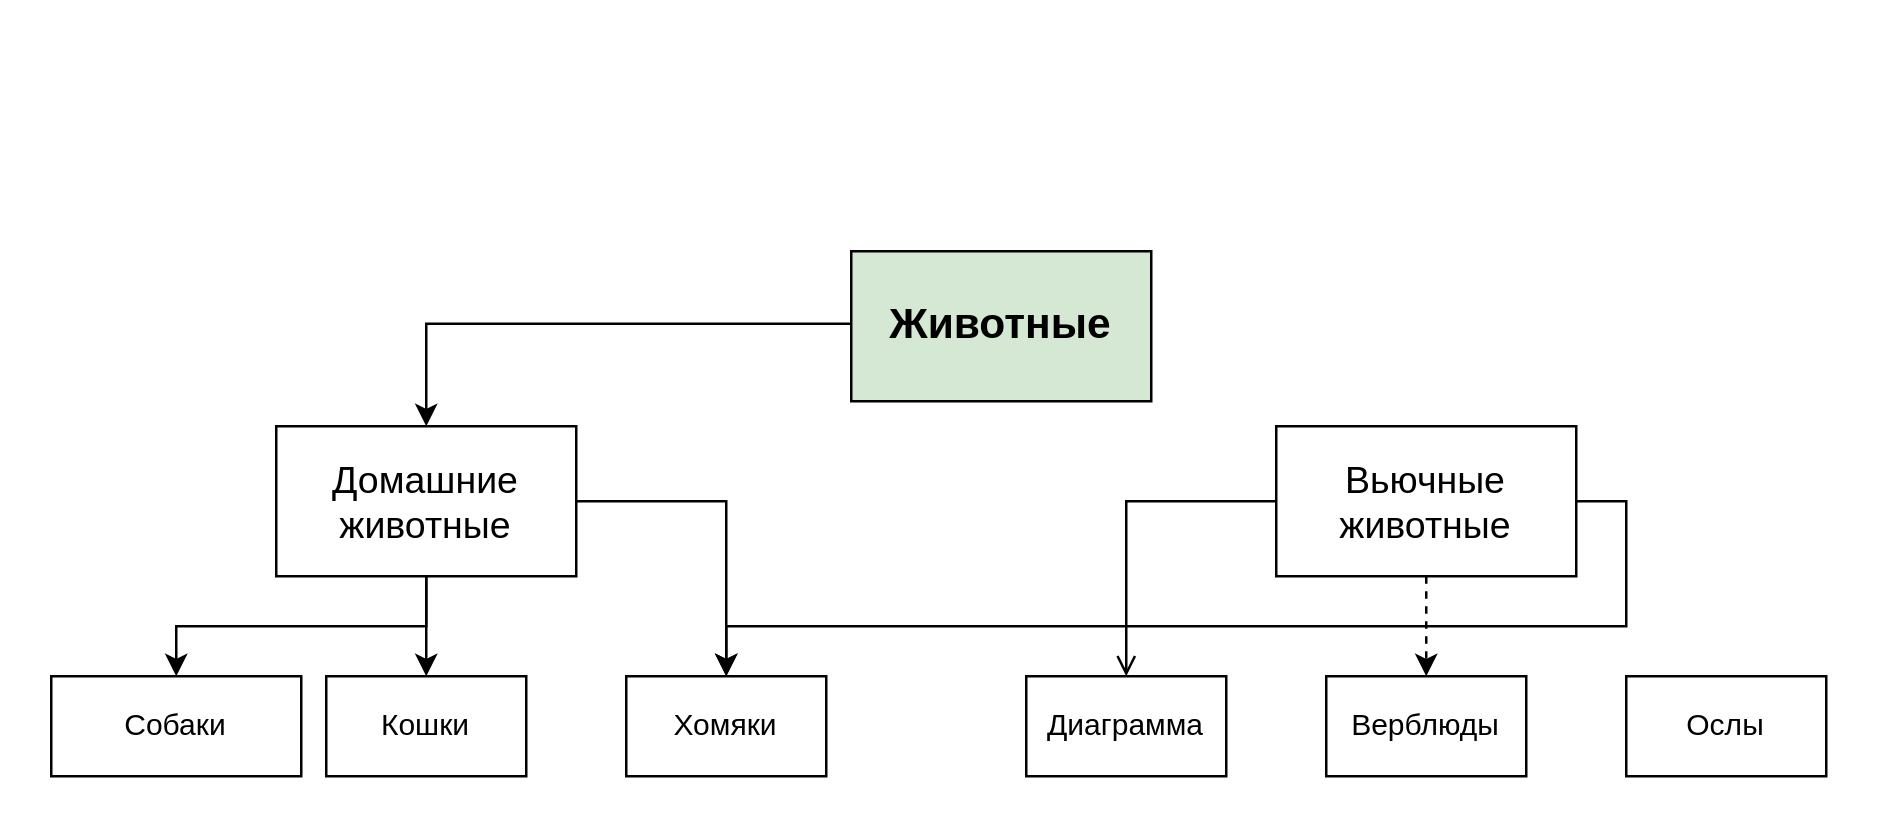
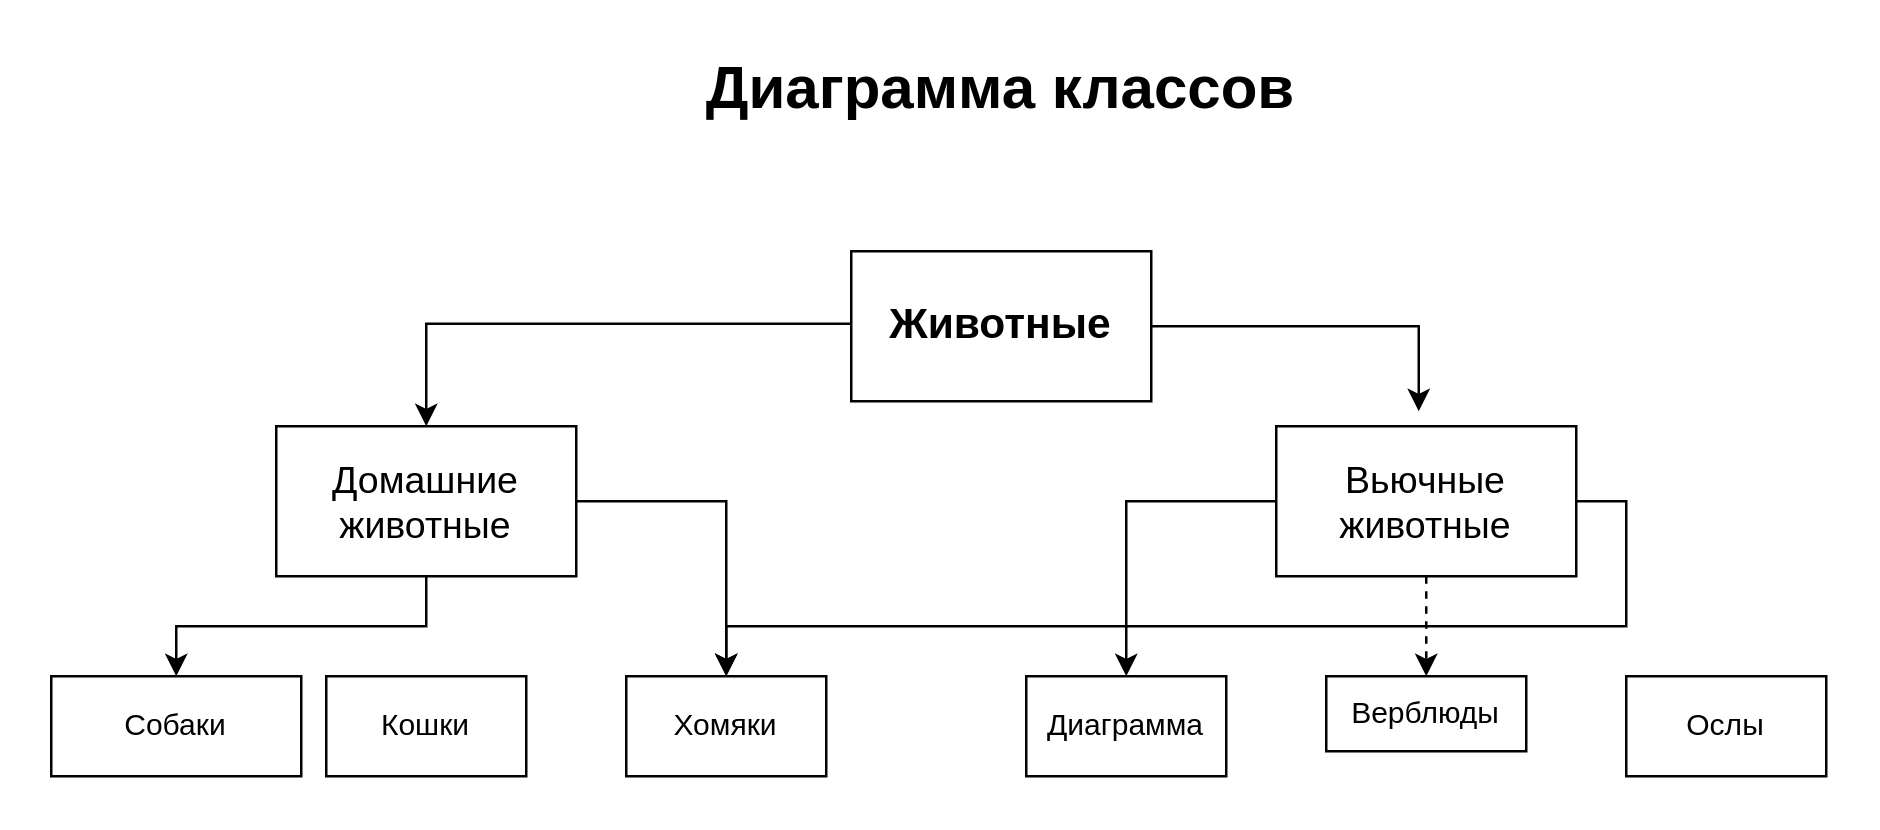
node "Диаграмма классов": added
node "Животные": fillcolor #d5e8d4 -> #ffffff
edge "Животные" -> "Вьючные животные": added
edge "Домашние животные" -> "Кошки": removed
edge "Вьючные животные" -> "Диаграмма": arrowhead open -> classic
node "Верблюды": size 200x100 -> 200x75
